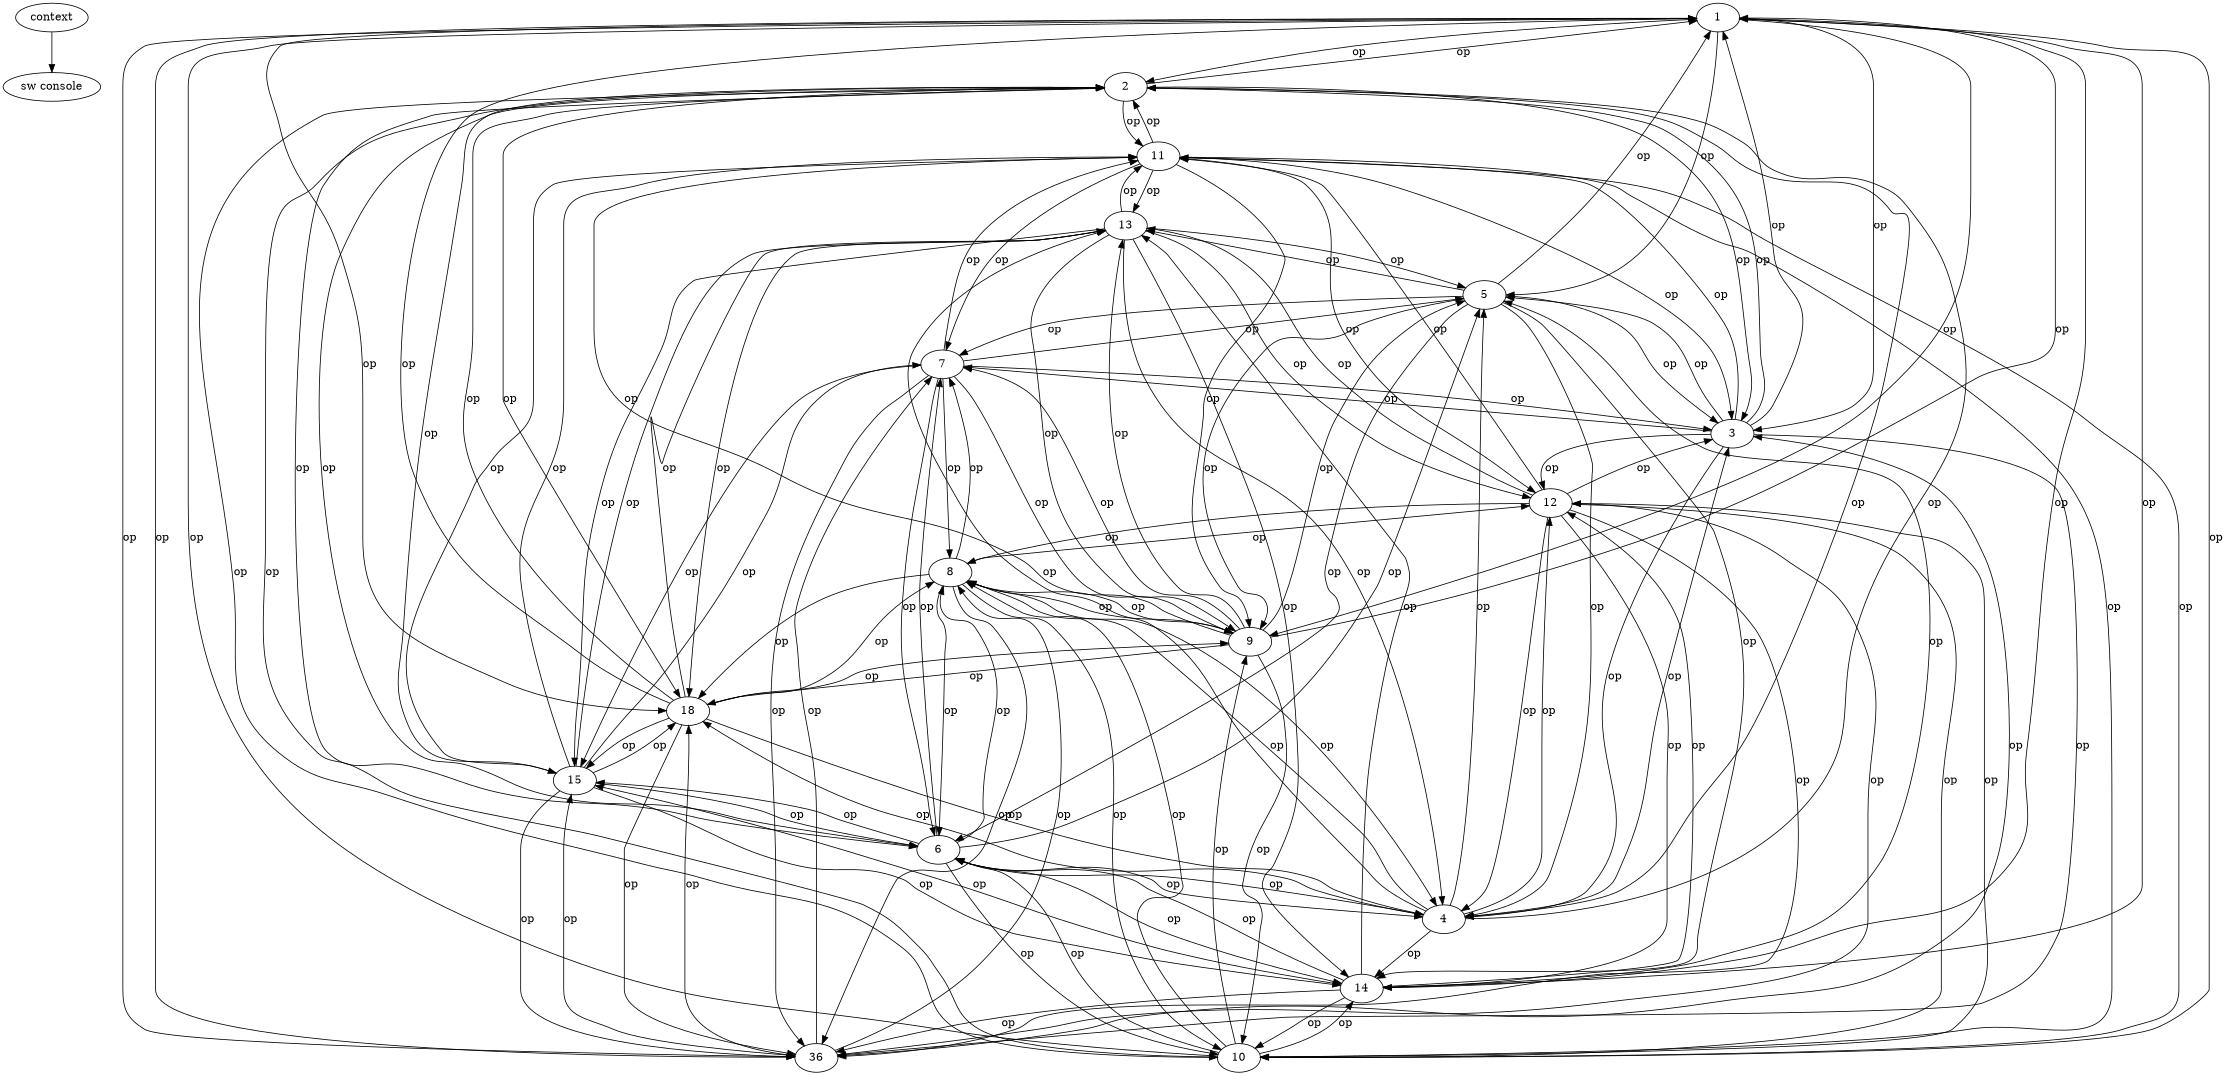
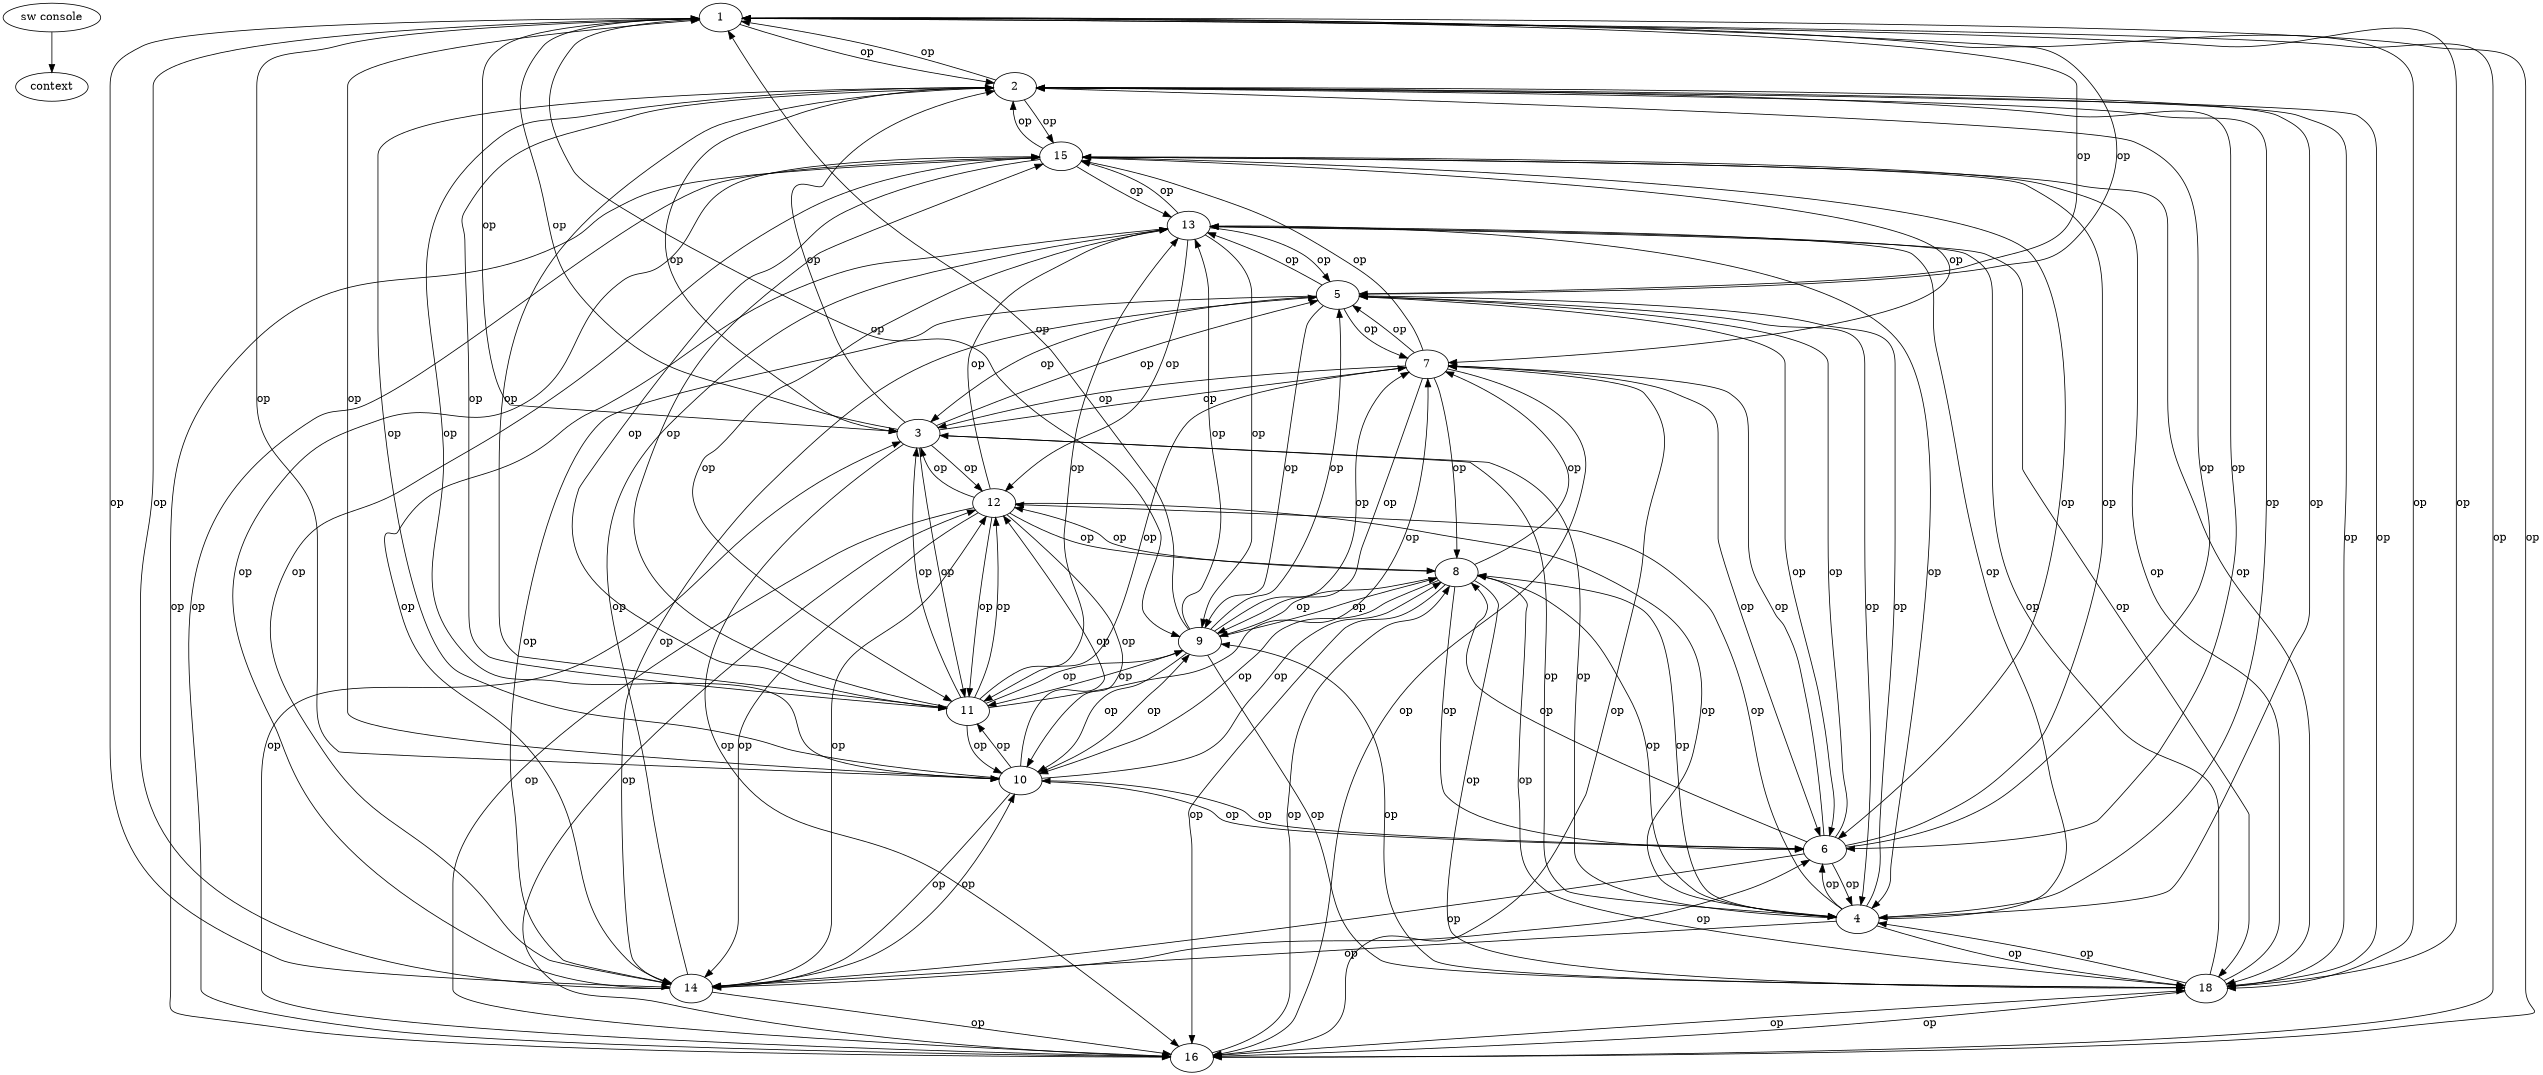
edge "context" -> "sw console": reversed
edge "2" -> "15": added, label "op"
node "36": label "36" -> "16"
